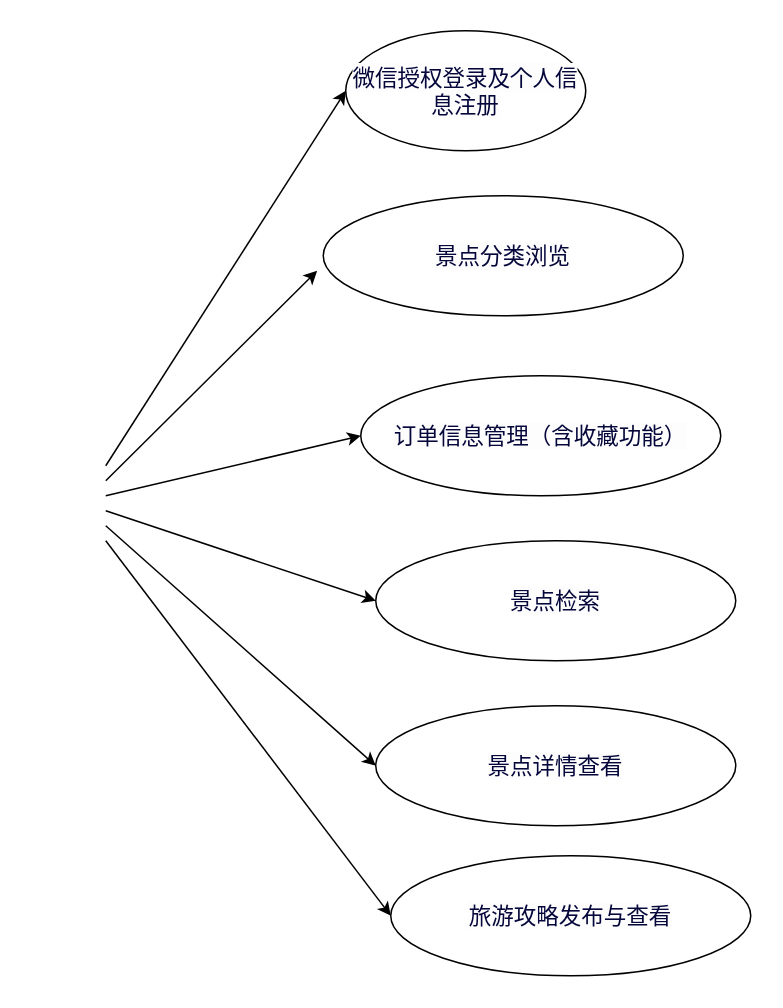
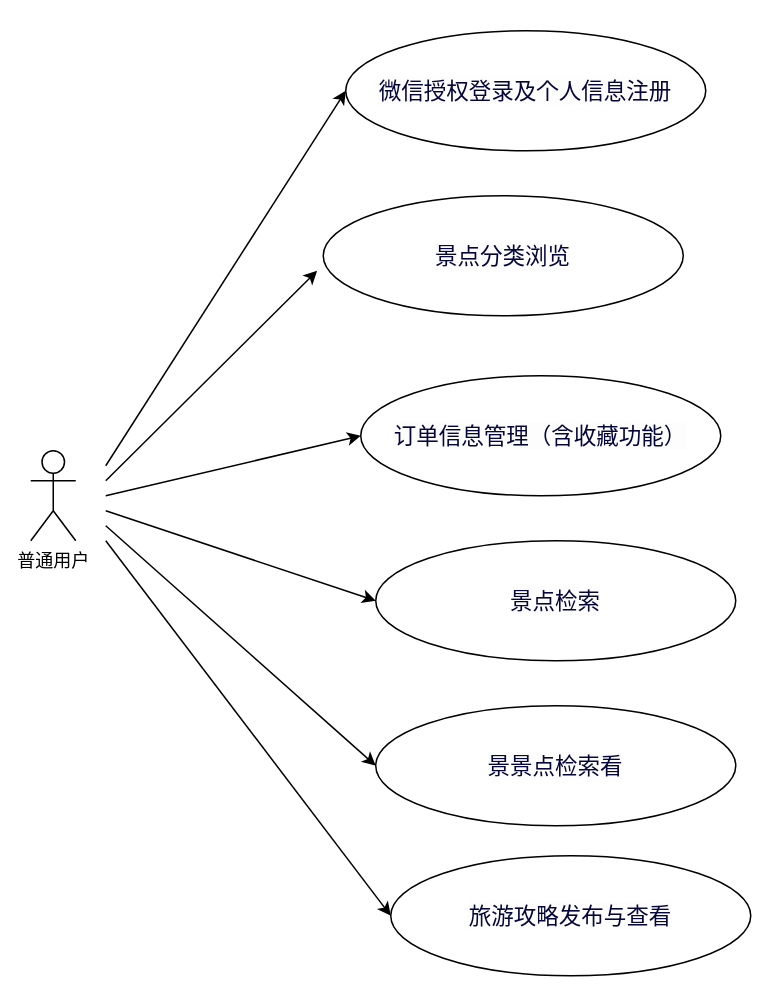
node "微信授权登录及个人信息注册": size 240x120 -> 360x120
node "普通用户": added
node "景点详情查看": label "景点详情查看" -> "景景点检索看"
